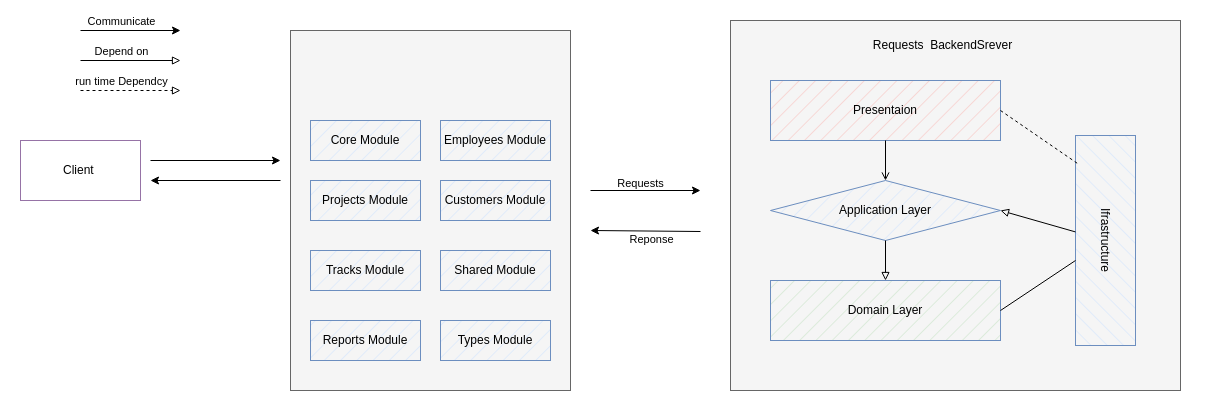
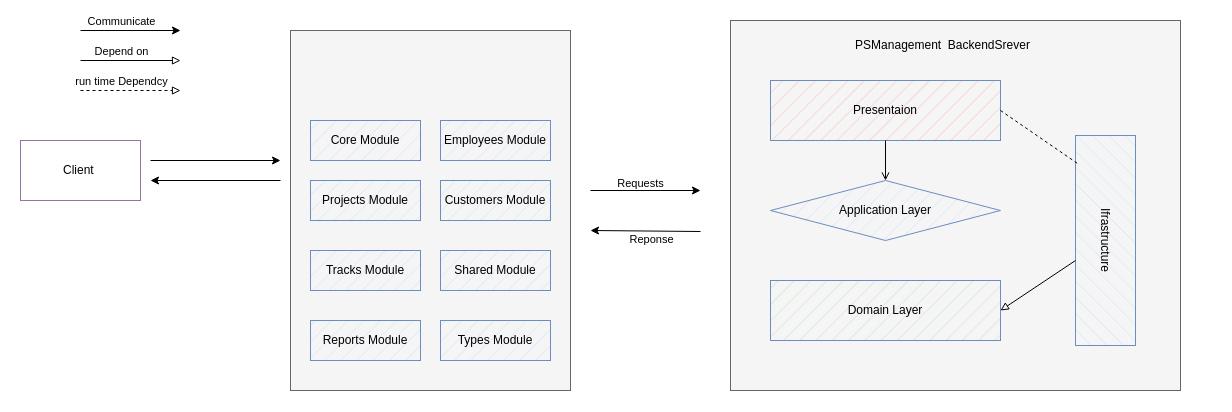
node "Requests BackendSrever": label "Requests BackendSrever" -> "PSManagement BackendSrever"
edge "Ifrastructure" -> "Application Layer": removed
edge "Application Layer" -> "Domain Layer": removed
edge "Ifrastructure" -- "Domain Layer": arrowhead none -> block
